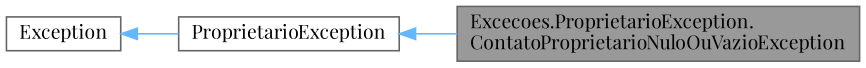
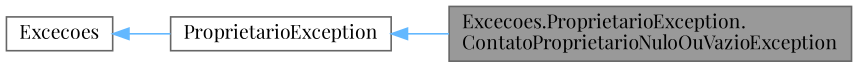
node "Exception": label "Exception" -> "Excecoes"
